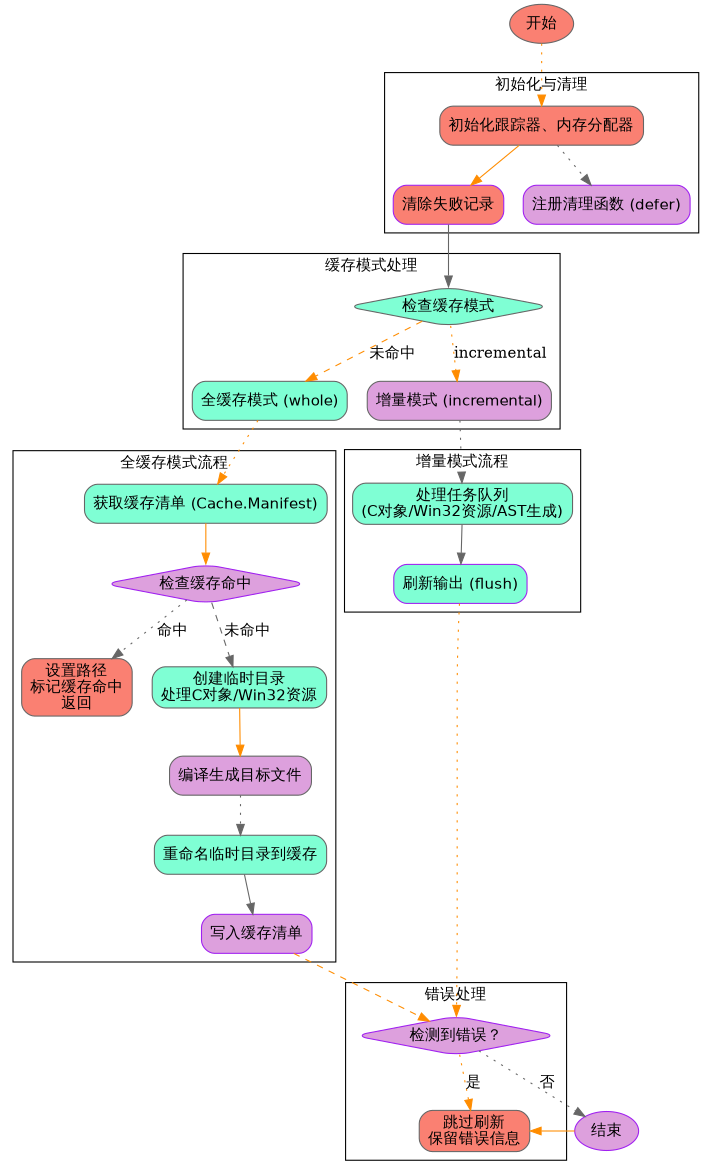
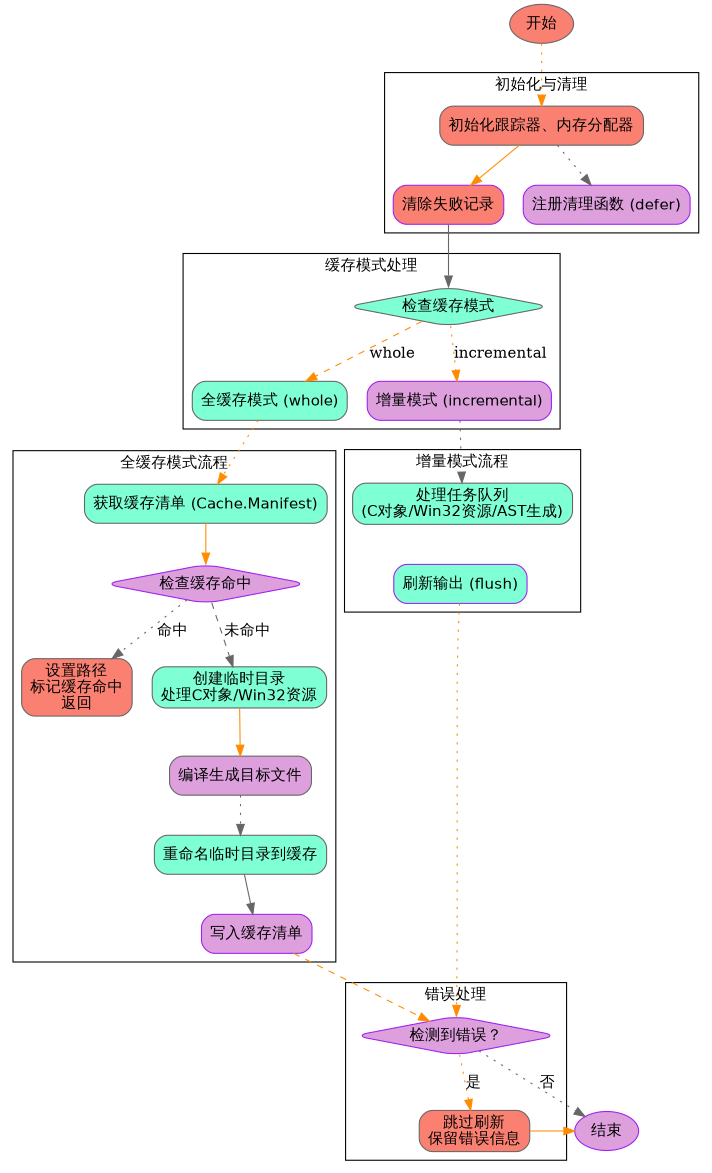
edge "检查缓存模式" -> "全缓存模式 (whole)": label "未命中" -> "whole"
node "增量模式 (incremental)": color gray40 -> purple
edge "处理任务队列 (C对象/Win32资源/AST生成)" -> "刷新输出 (flush)": removed
edge "结束" -> "跳过刷新 保留错误信息": reversed
